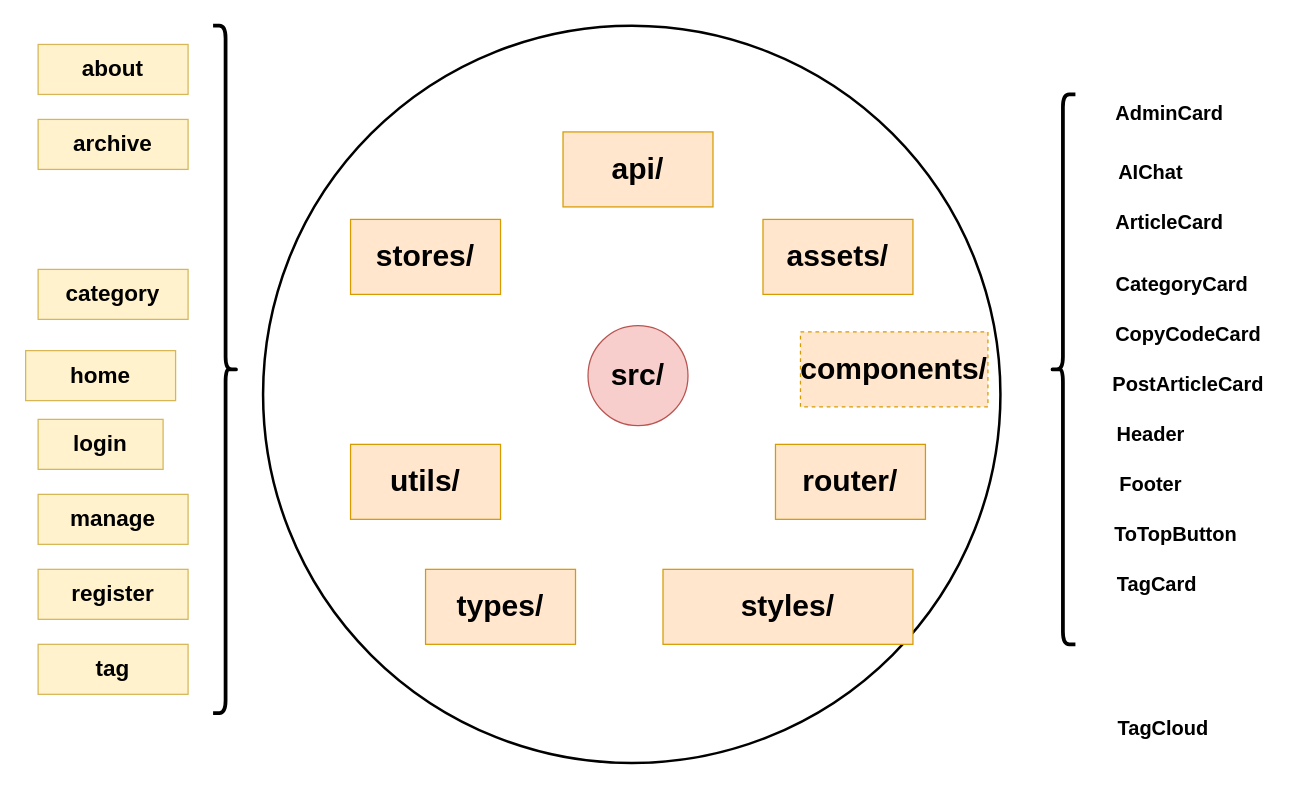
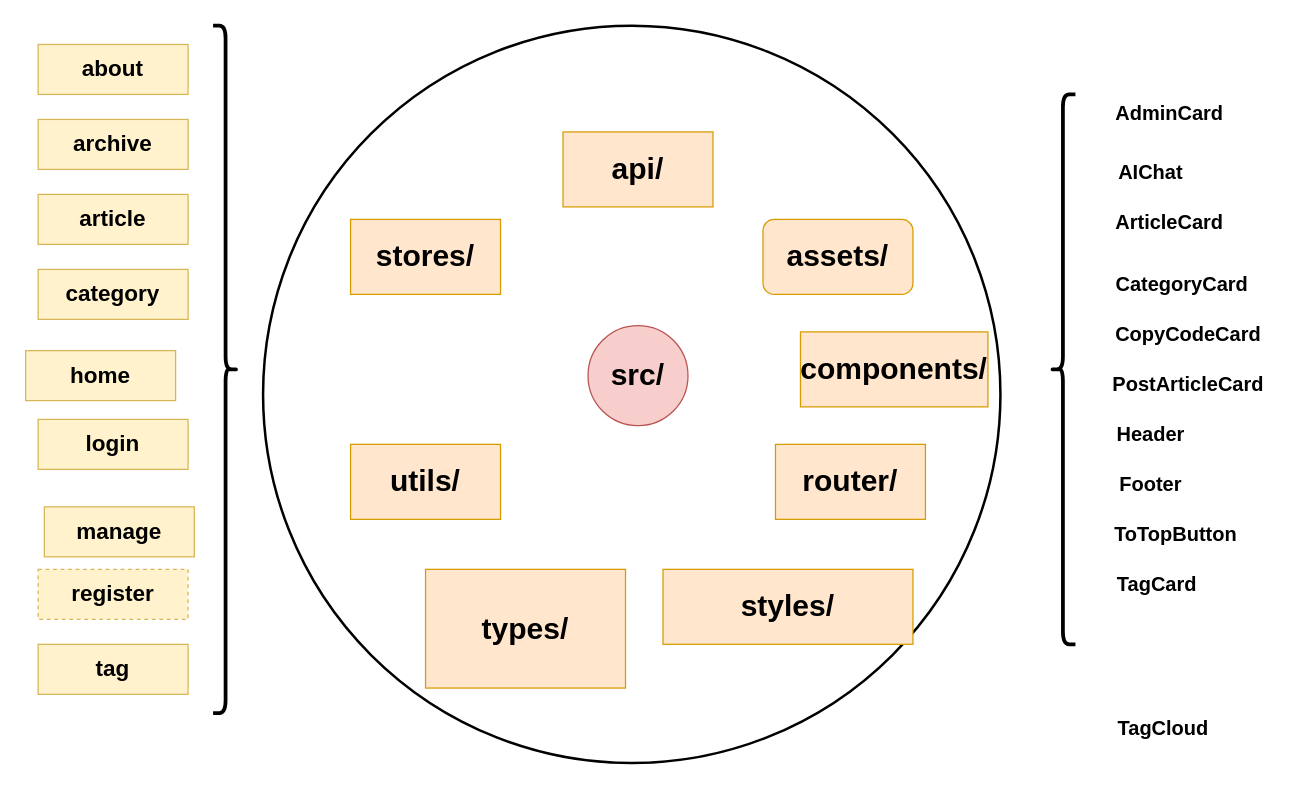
node "article": added
node "assets/": shape rectangle -> rounded rectangle
node "components/": style dashed -> solid
node "login": size 125x50 -> 150x50
node "manage": moved (113, 519) -> (119, 532)
node "register": style solid -> dashed
node "types/": size 150x75 -> 200x119
